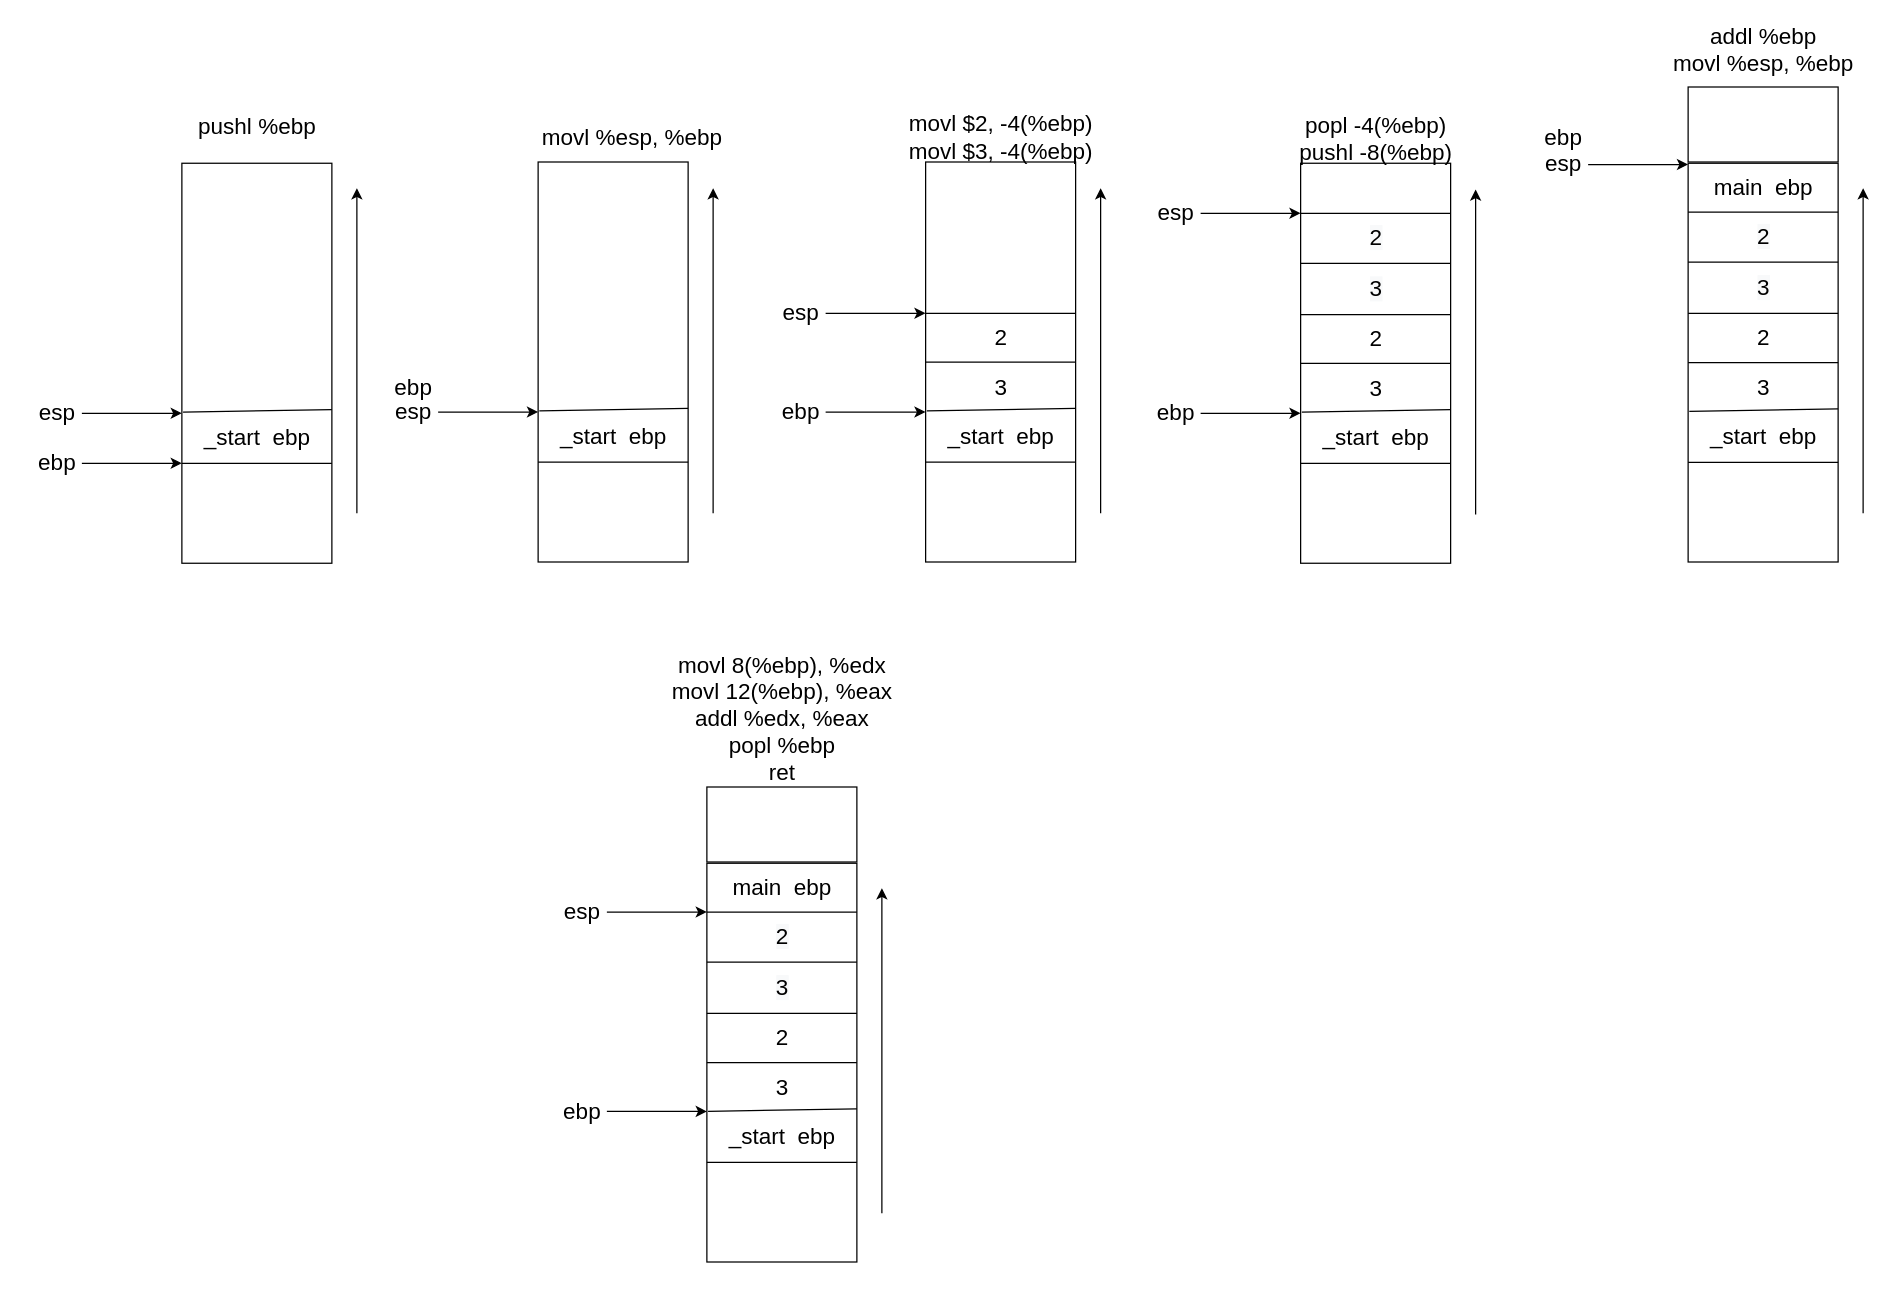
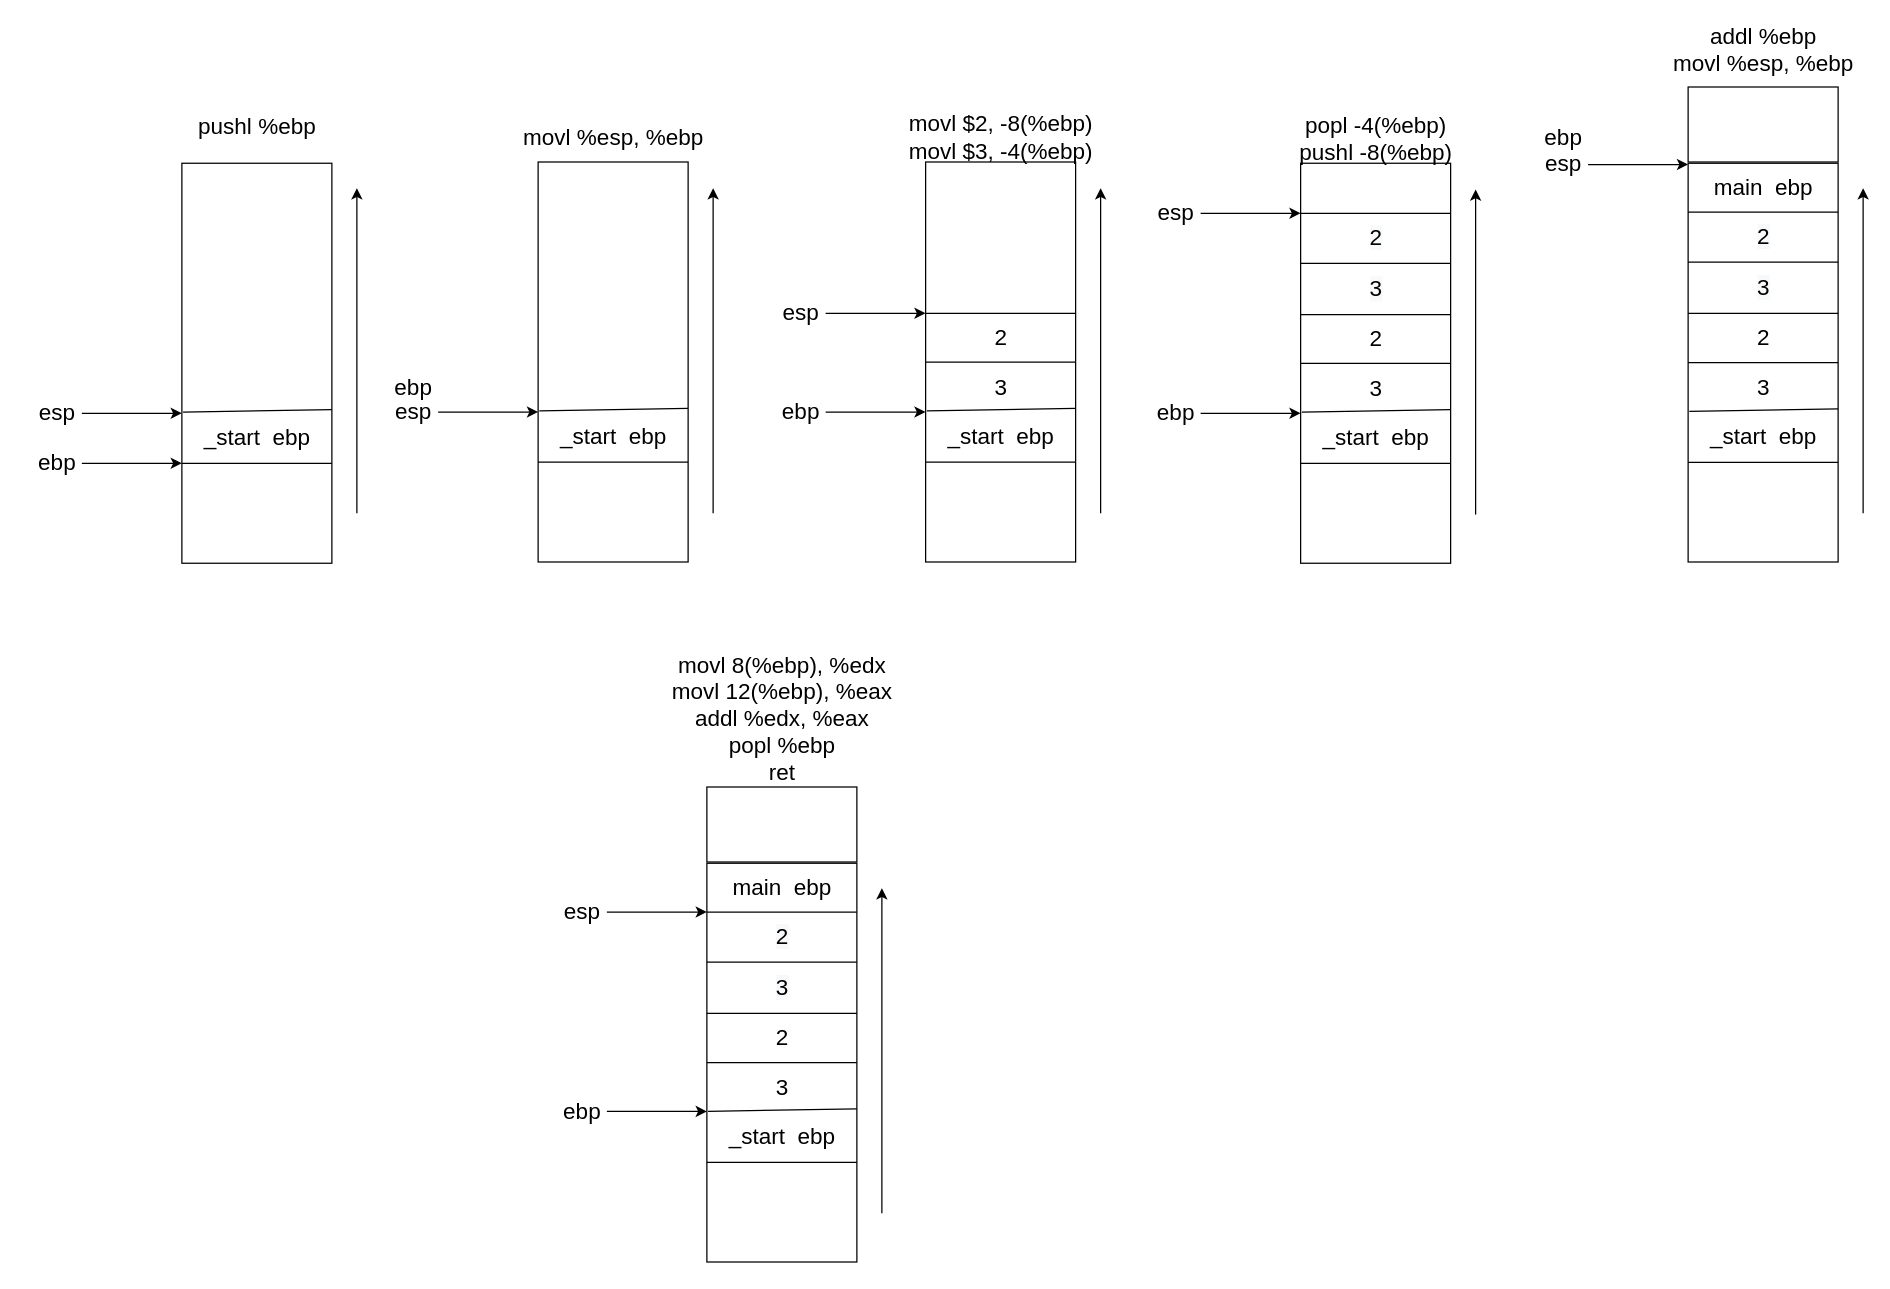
node "movl %esp, %ebp": moved (632, 138) -> (613, 138)
node "movl $2, -4(%ebp) movl $3, -4(%ebp)": label "movl $2, -4(%ebp) movl $3, -4(%ebp)" -> "movl $2, -8(%ebp) movl $3, -4(%ebp)"
